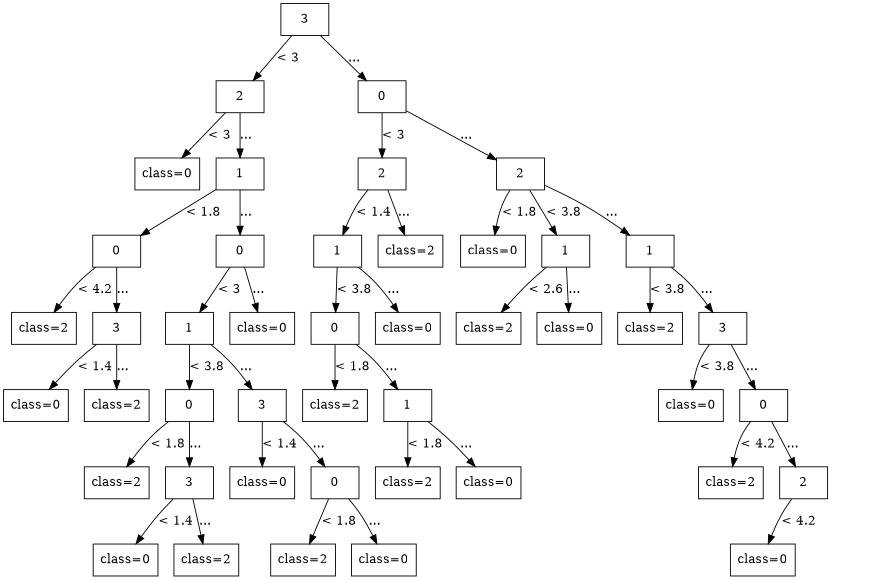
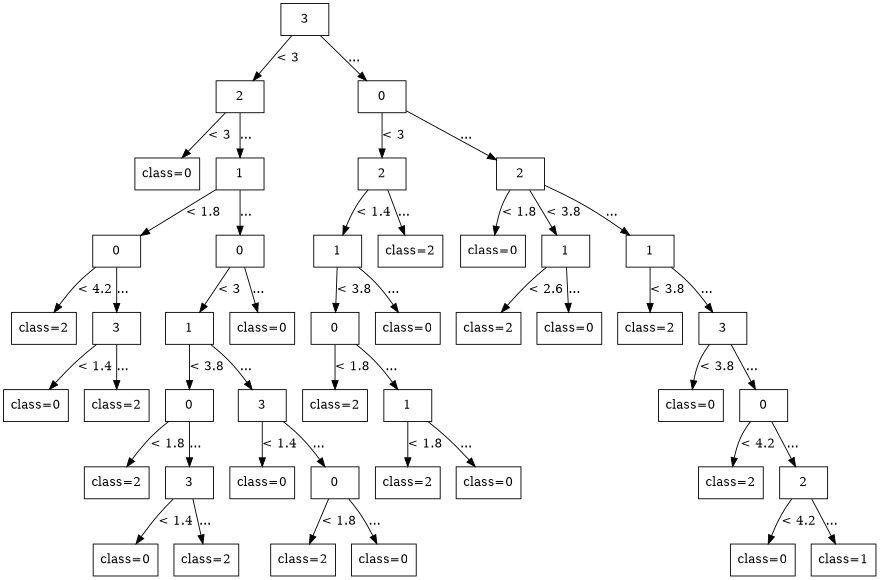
node "class=1": added
